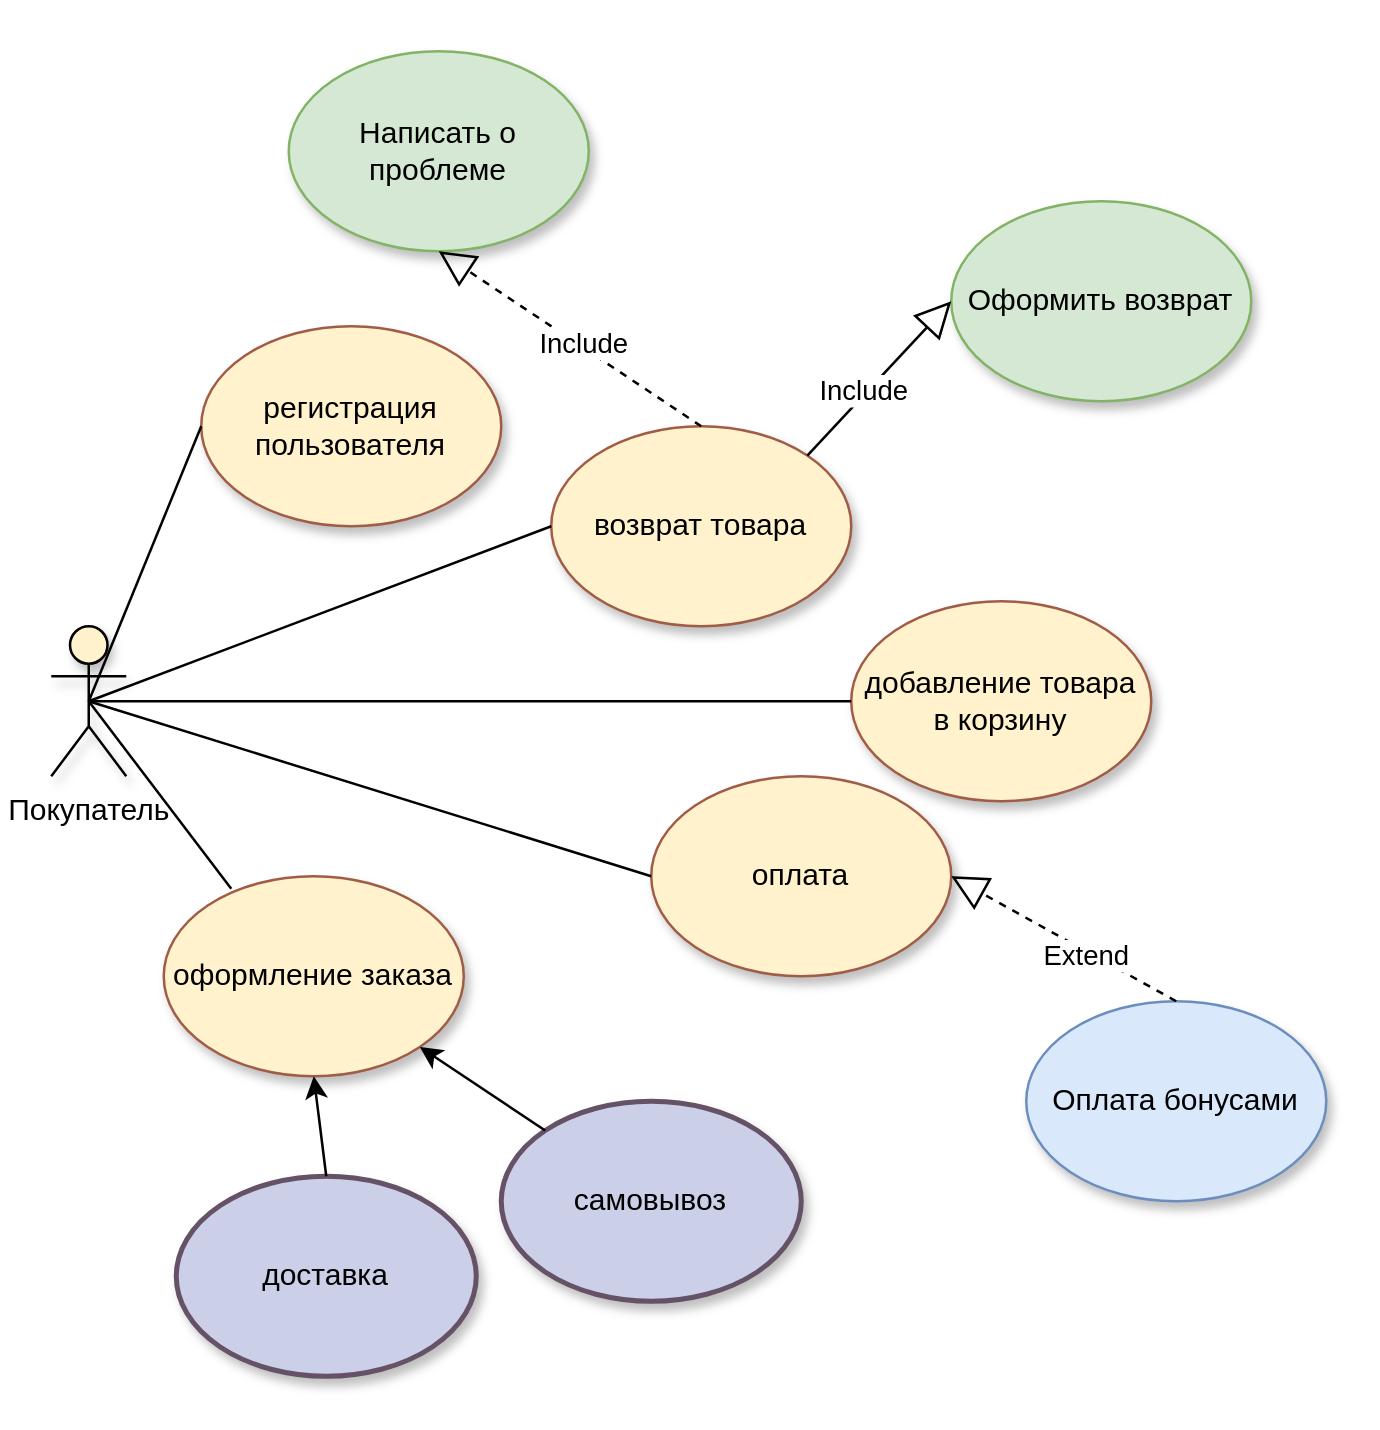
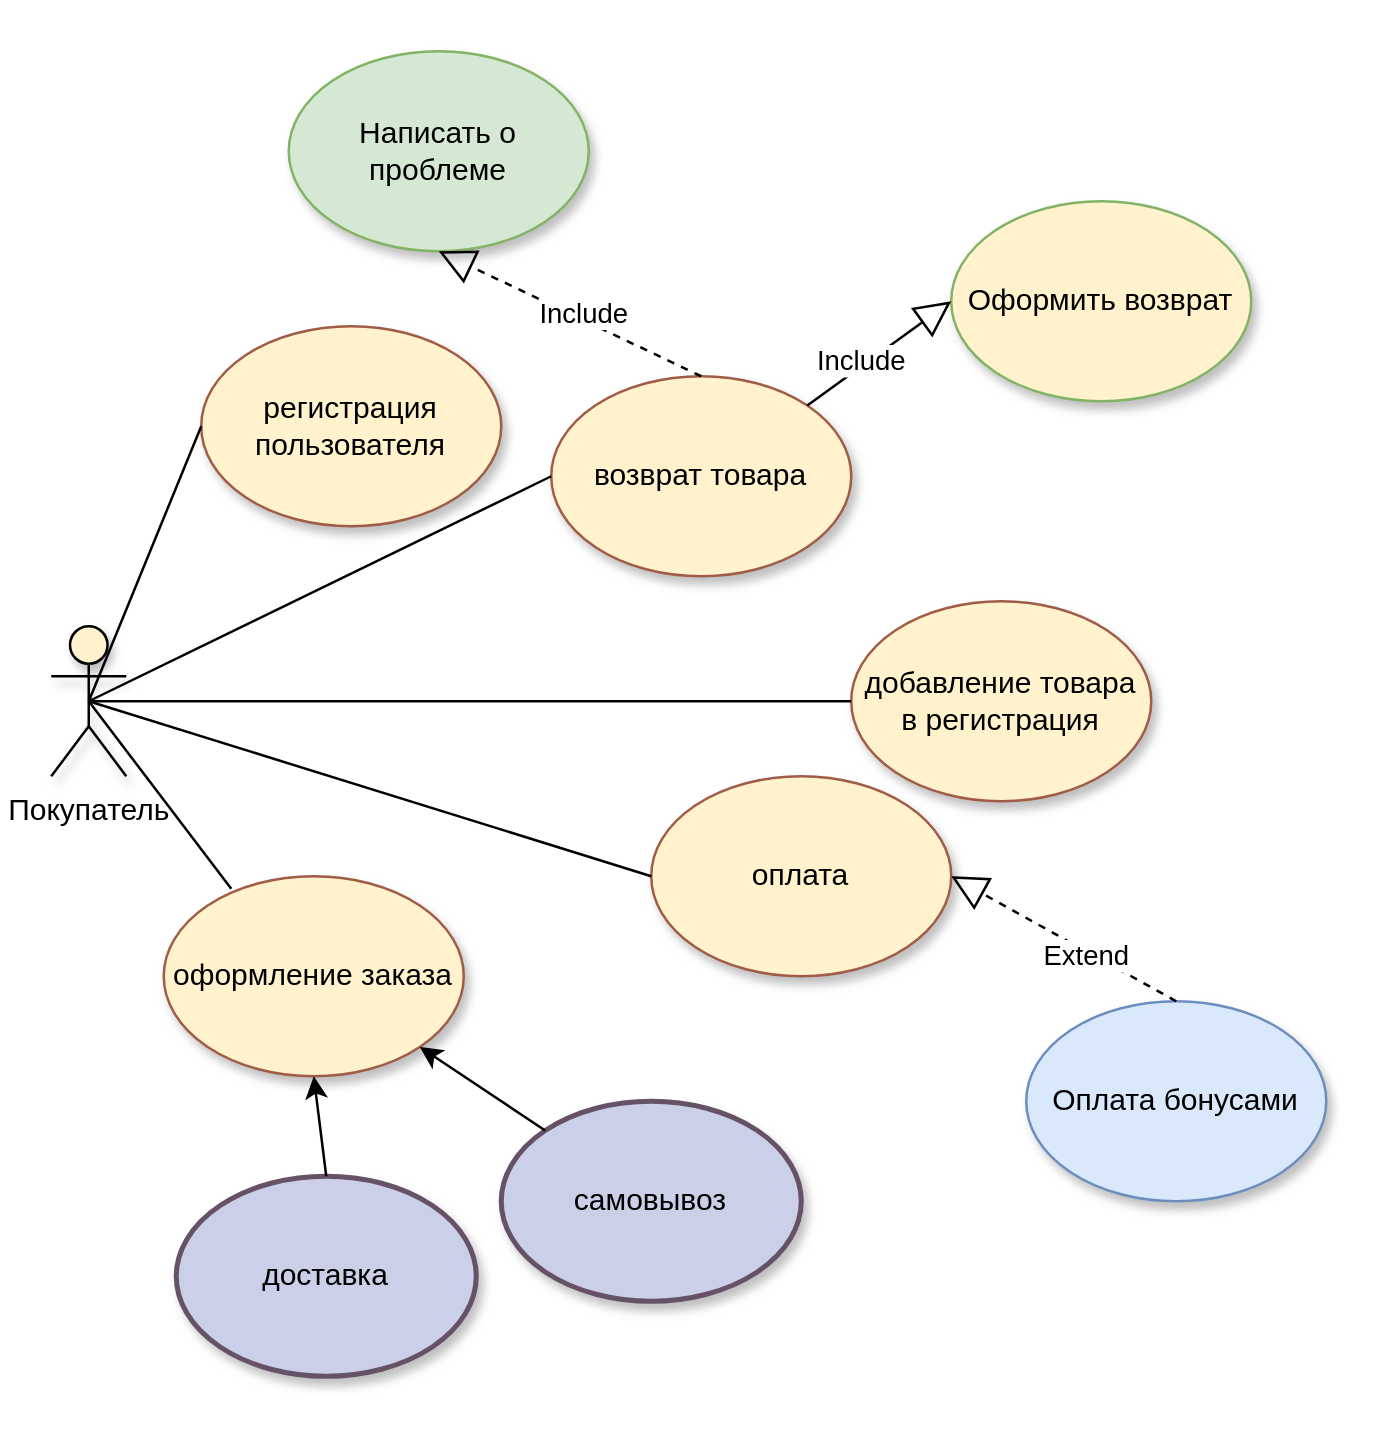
node "Оформить возврат": fillcolor #d5e8d4 -> #fff2cc
node "возврат товара": moved (701, 526) -> (701, 476)
node "добавление товара в корзину": label "добавление товара в корзину" -> "добавление товара в регистрация"
